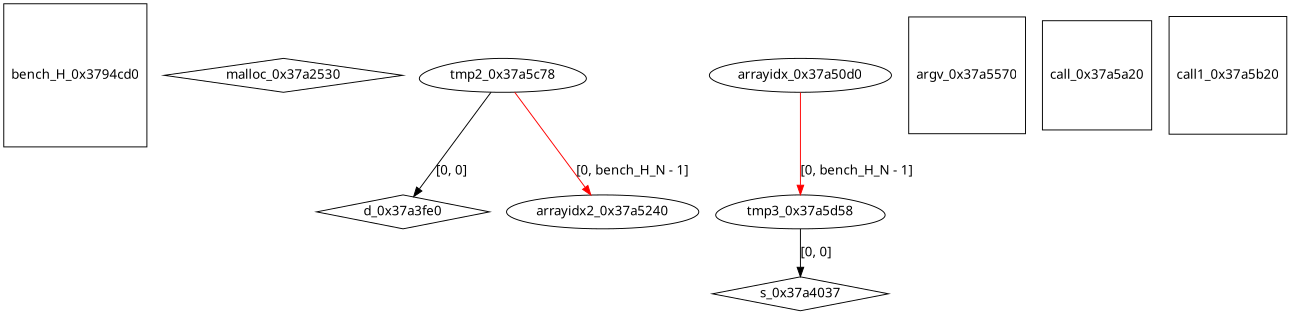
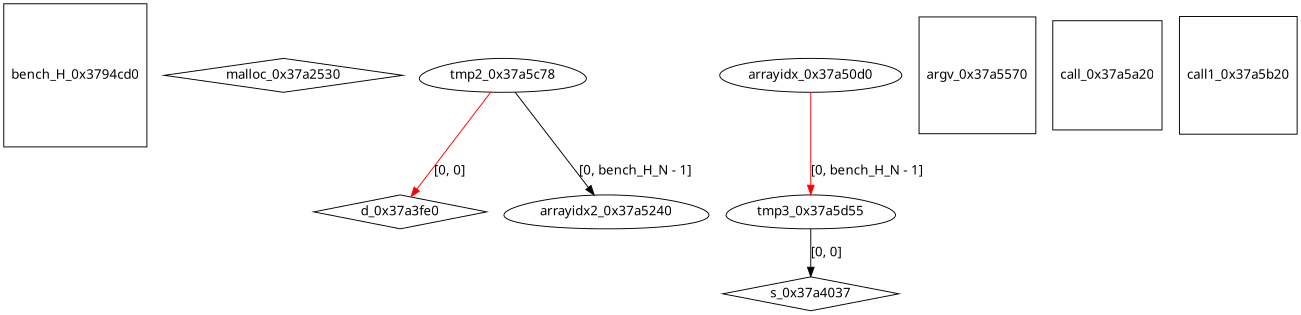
edge "tmp2_0x37a5c78" -> "arrayidx2_0x37a5240": color red -> black
edge "tmp2_0x37a5c78" -> "d_0x37a3fe0": color black -> red
node "arrayidx2_0x37a5240": shape ellipse -> egg
node "tmp3_0x37a5d58": label "tmp3_0x37a5d58" -> "tmp3_0x37a5d55"
